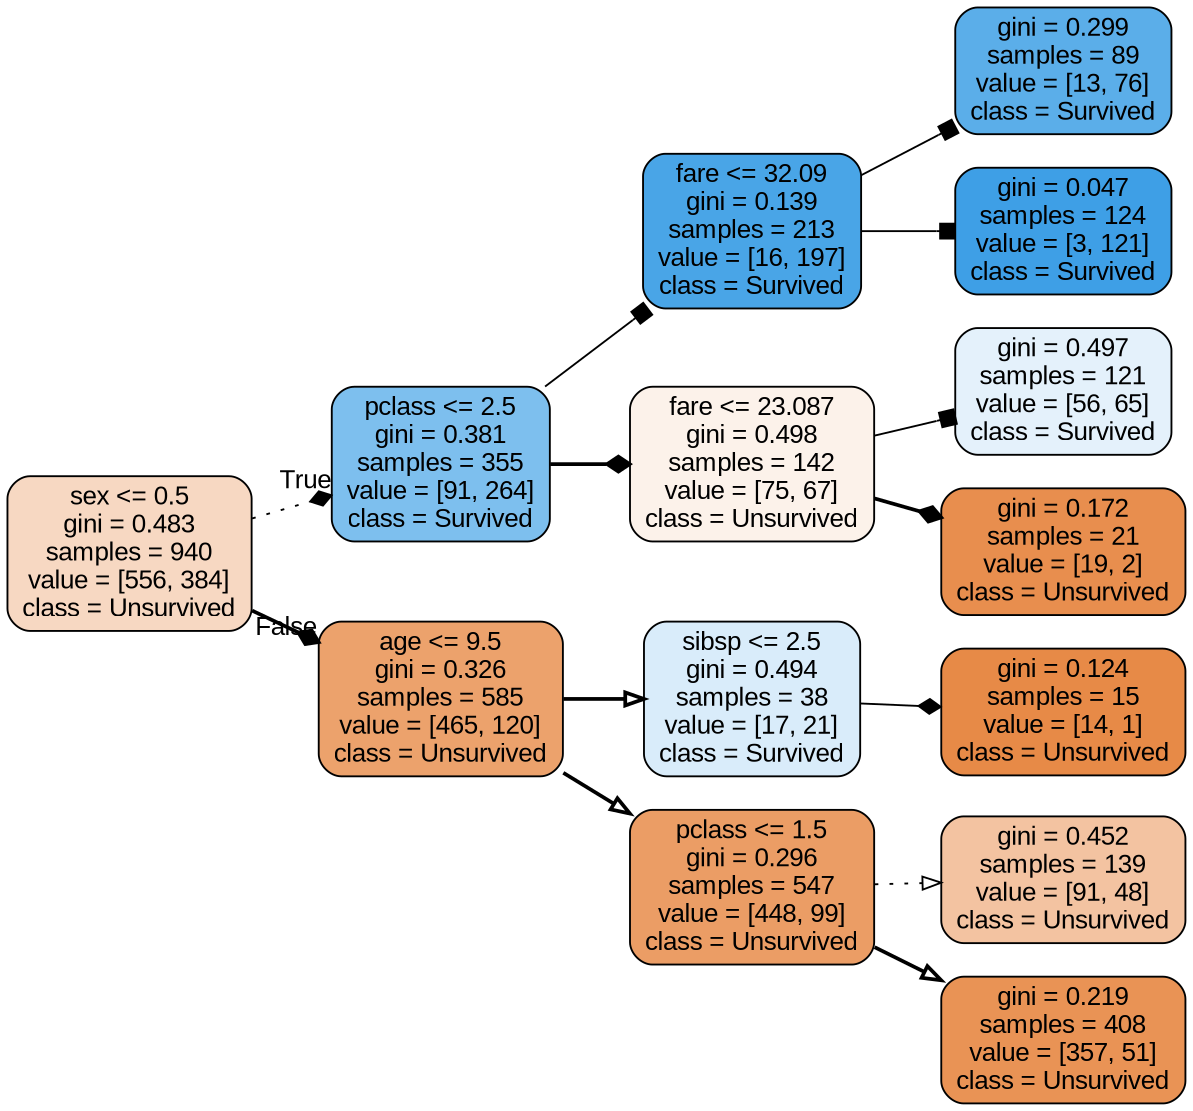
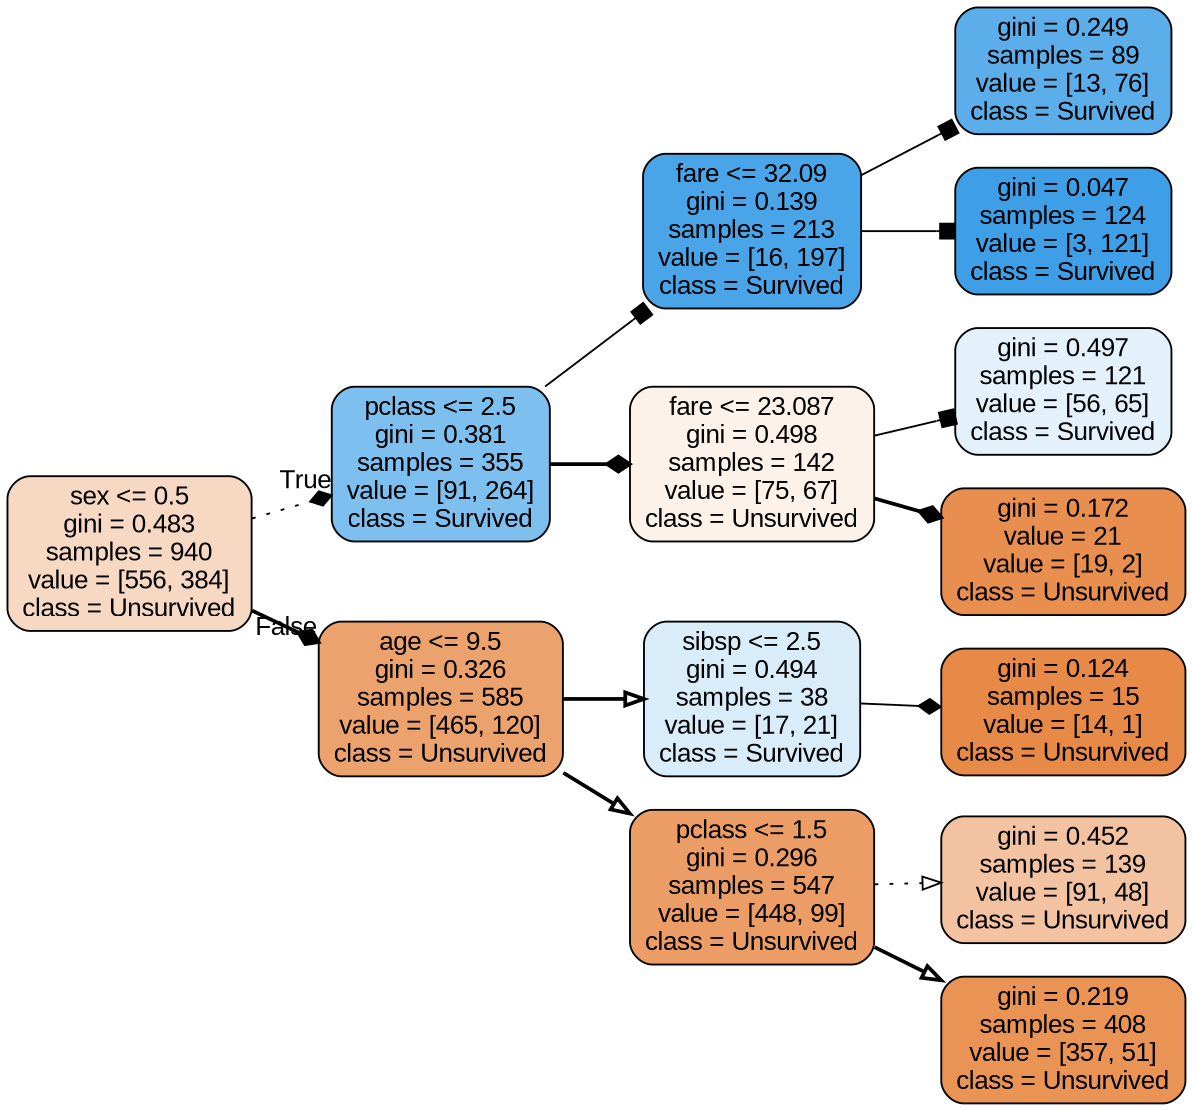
node "gini = 0.299 samples = 89 value = [13, 76] class = Survived": label "gini = 0.299 samples = 89 value = [13, 76] class = Survived" -> "gini = 0.249 samples = 89 value = [13, 76] class = Survived"
node "gini = 0.172 samples = 21 value = [19, 2] class = Unsurvived": label "gini = 0.172 samples = 21 value = [19, 2] class = Unsurvived" -> "gini = 0.172 value = 21 value = [19, 2] class = Unsurvived"
